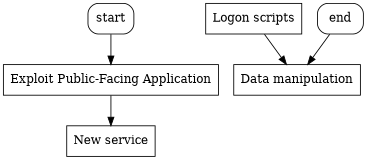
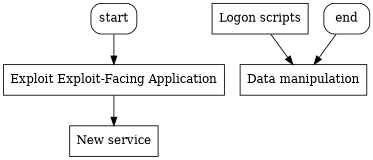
node "Exploit Public-Facing Application": label "Exploit Public-Facing Application" -> "Exploit Exploit-Facing Application"
